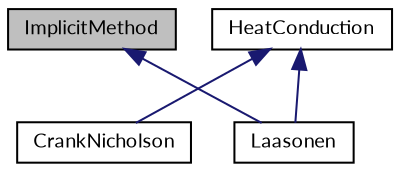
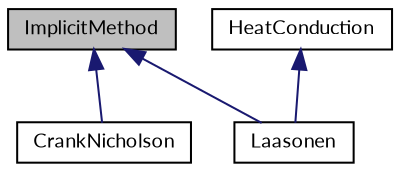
edge "CrankNicholson" -> "HeatConduction": now "CrankNicholson" -> "ImplicitMethod"
